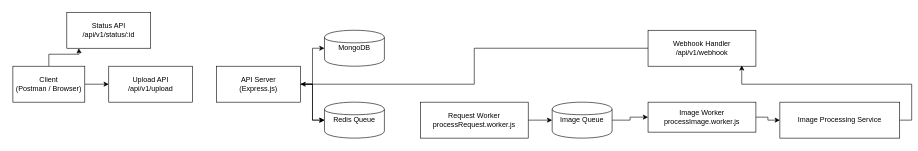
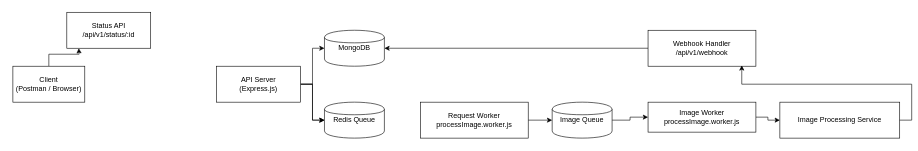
edge "Client (Postman / Browser)" -> "Upload API /api/v1/upload": removed
node "Upload API /api/v1/upload": removed
edge "Webhook Handler /api/v1/webhook" -> "API Server (Express.js)": now "Webhook Handler /api/v1/webhook" -> "MongoDB"
node "Request Worker processRequest.worker.js": label "Request Worker processRequest.worker.js" -> "Request Worker processImage.worker.js"
